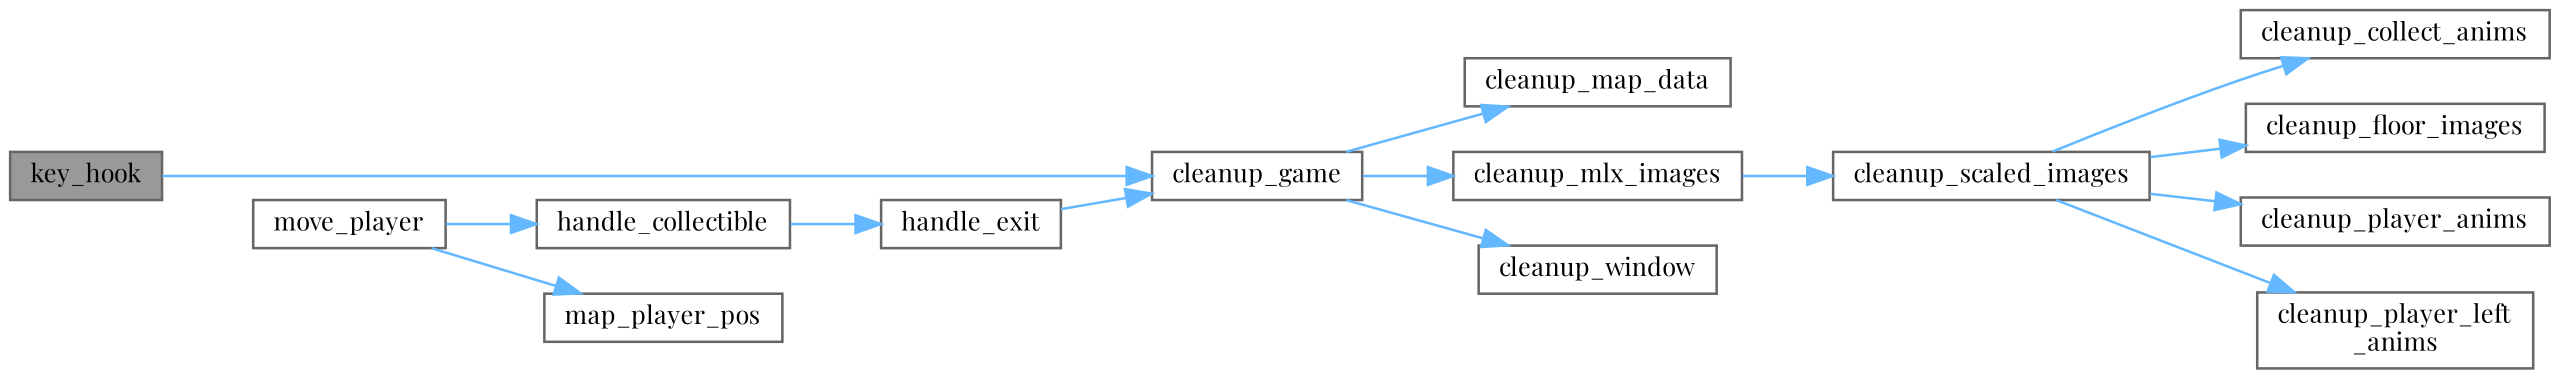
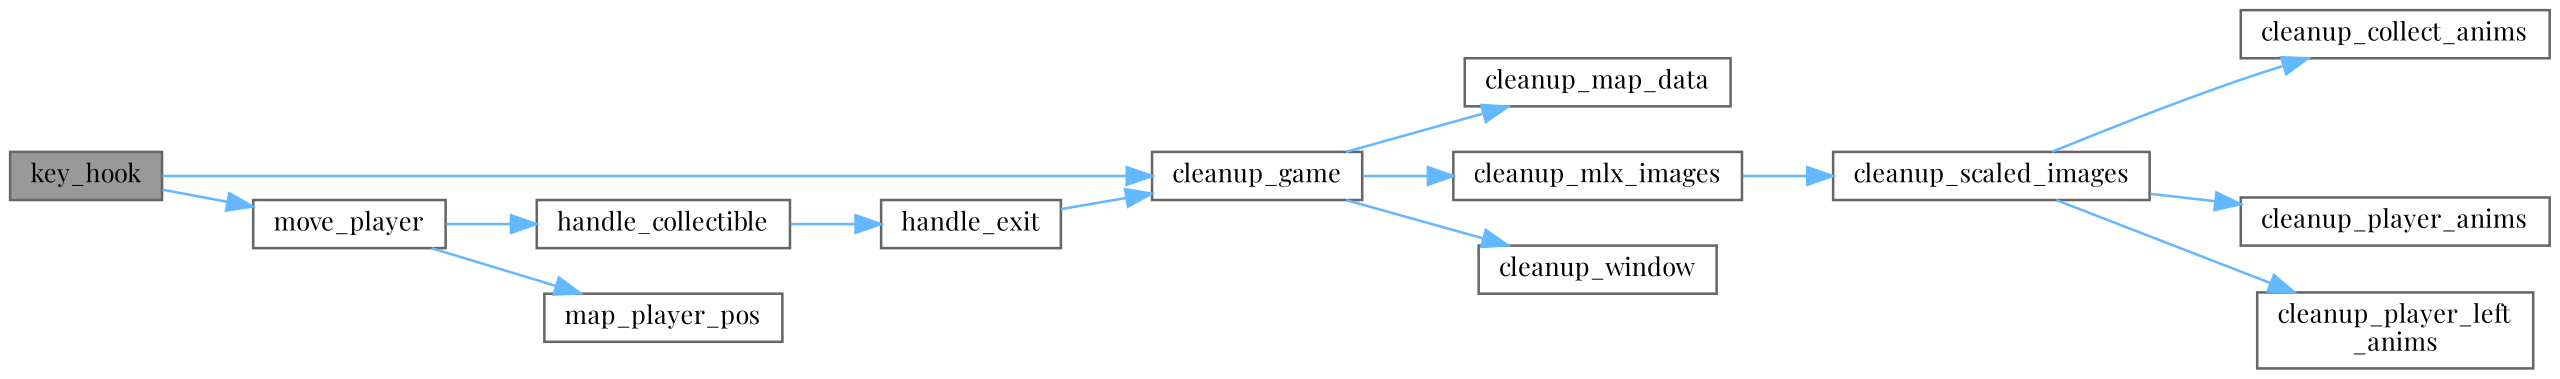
node "cleanup_floor_images": removed
edge "key_hook" -> "move_player": added
